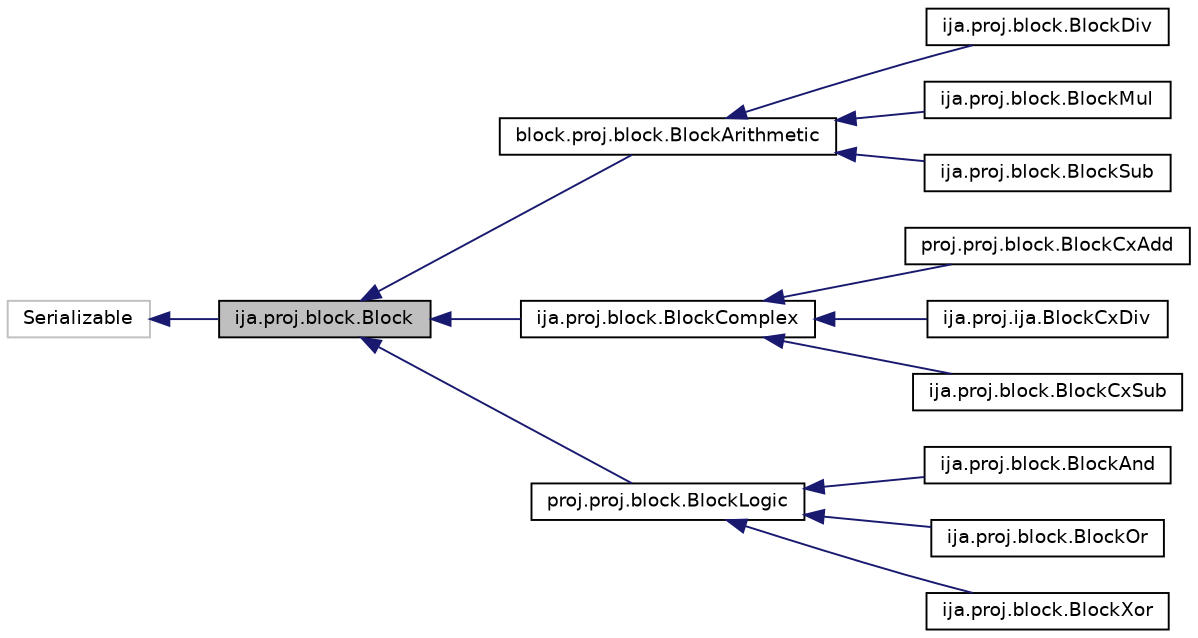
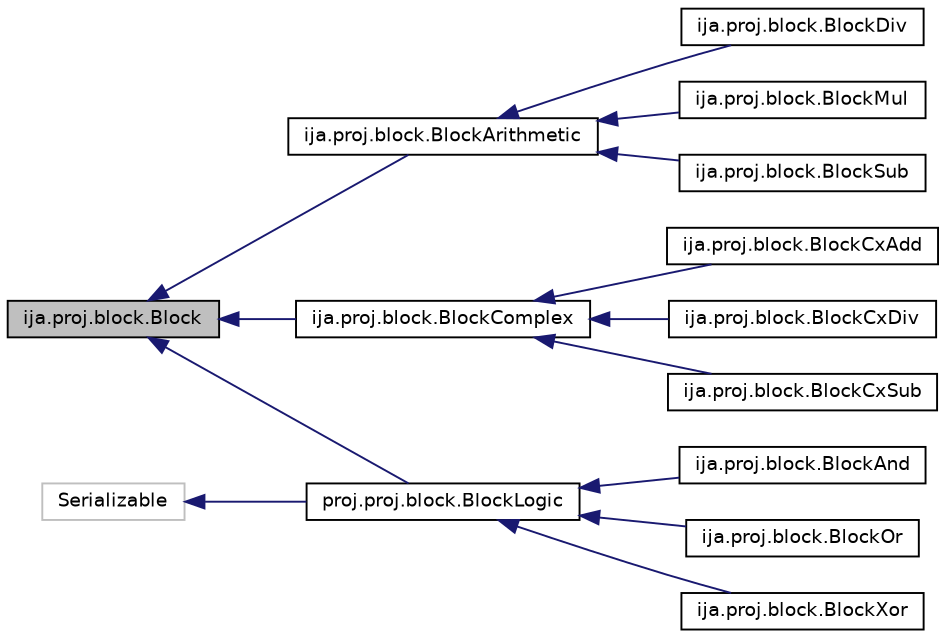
node "block.proj.block.BlockArithmetic": label "block.proj.block.BlockArithmetic" -> "ija.proj.block.BlockArithmetic"
node "proj.proj.block.BlockCxAdd": label "proj.proj.block.BlockCxAdd" -> "ija.proj.block.BlockCxAdd"
edge "ija.proj.block.Block" -> "Serializable": now "proj.proj.block.BlockLogic" -> "Serializable"
node "ija.proj.ija.BlockCxDiv": label "ija.proj.ija.BlockCxDiv" -> "ija.proj.block.BlockCxDiv"
